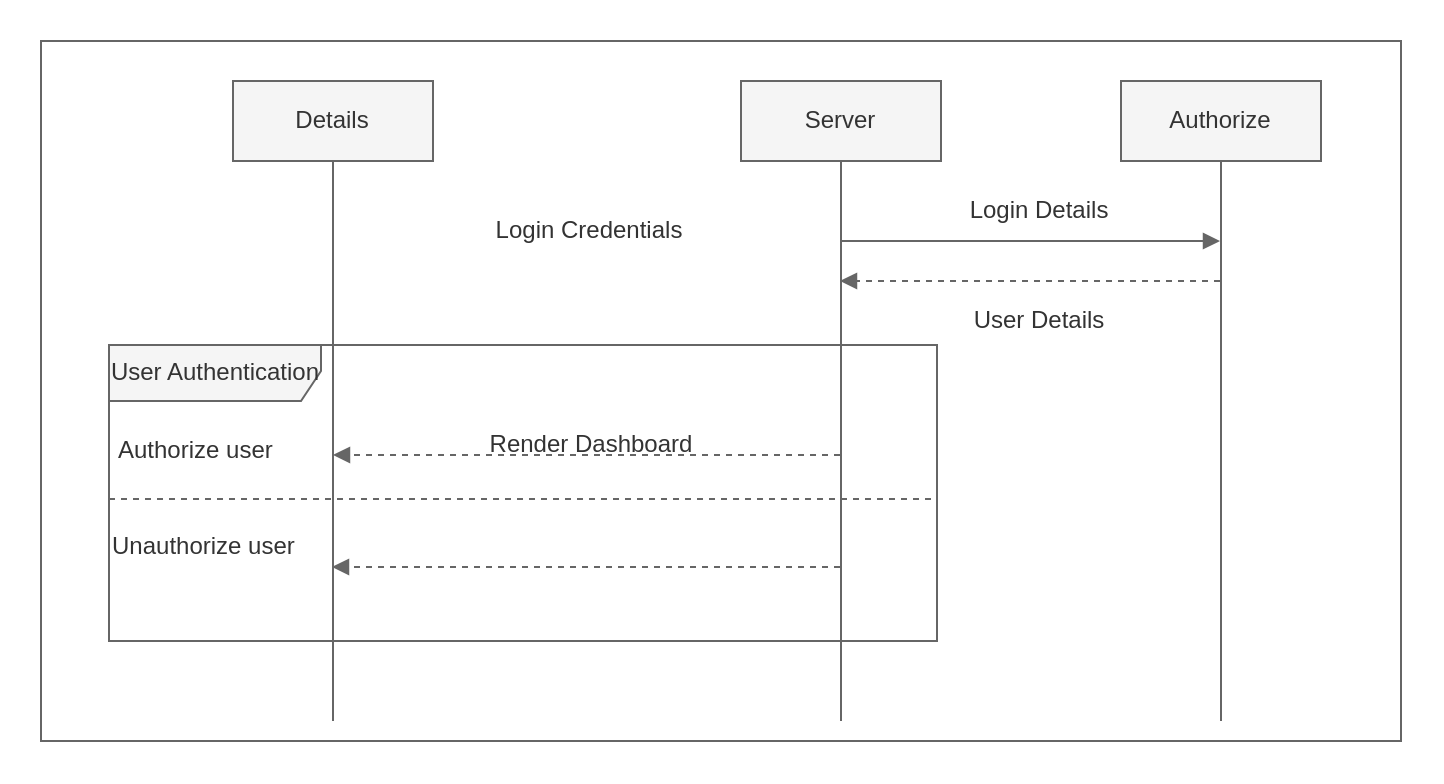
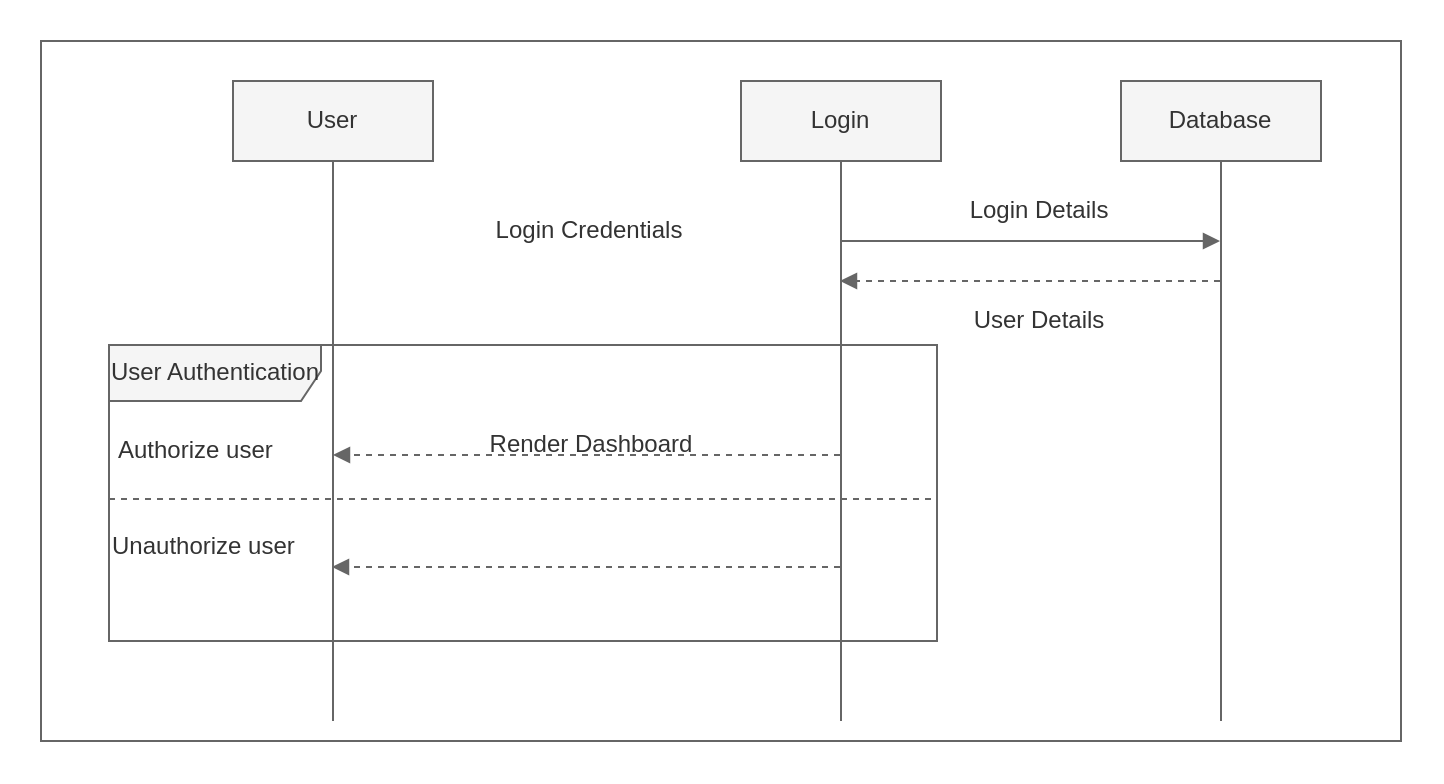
node "Details": label "Details" -> "User"
node "Server": label "Server" -> "Login"
node "Authorize": label "Authorize" -> "Database"
